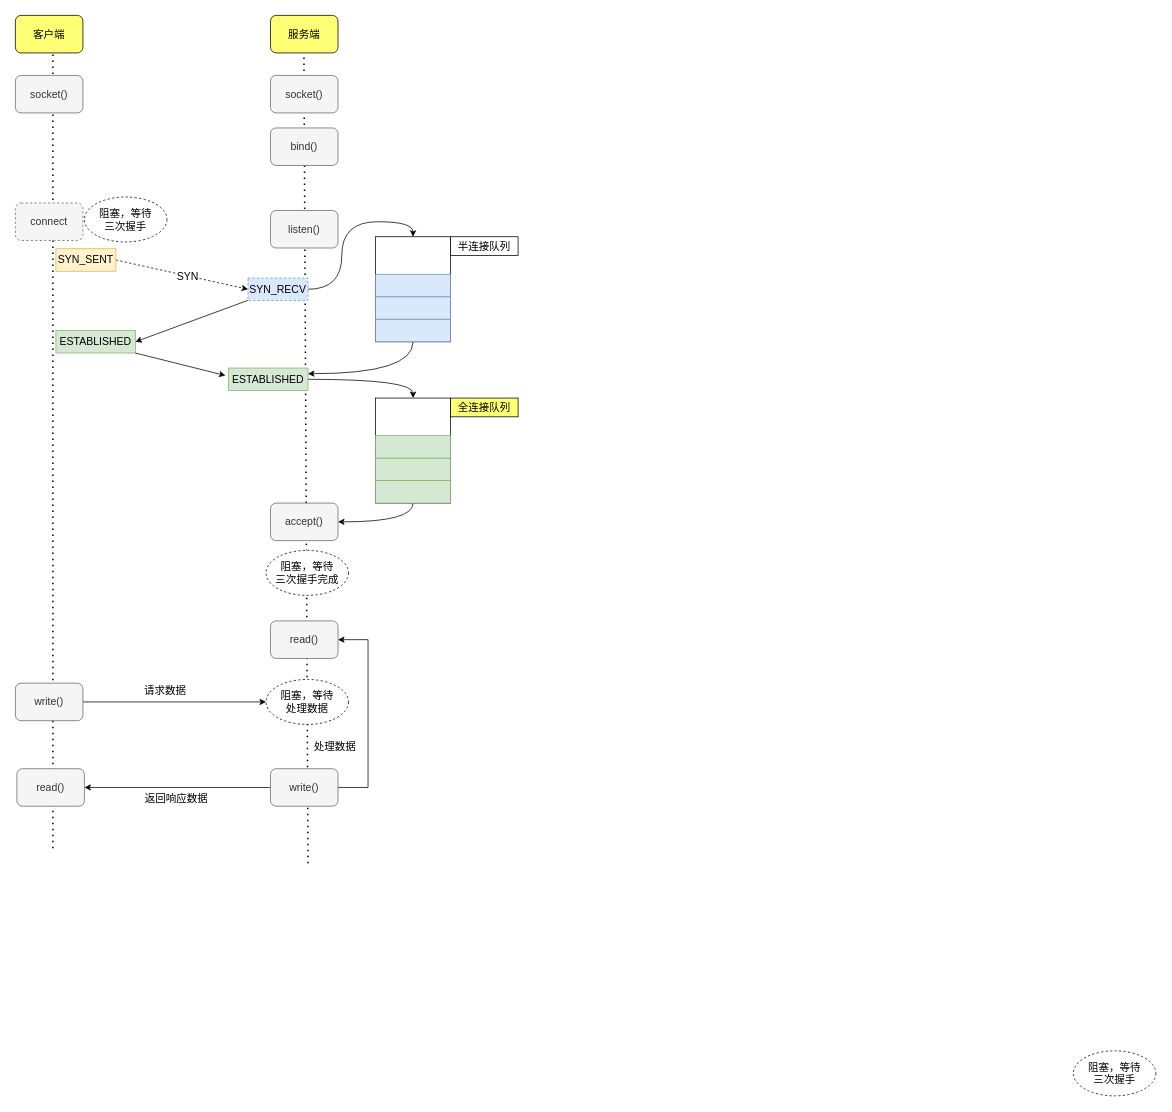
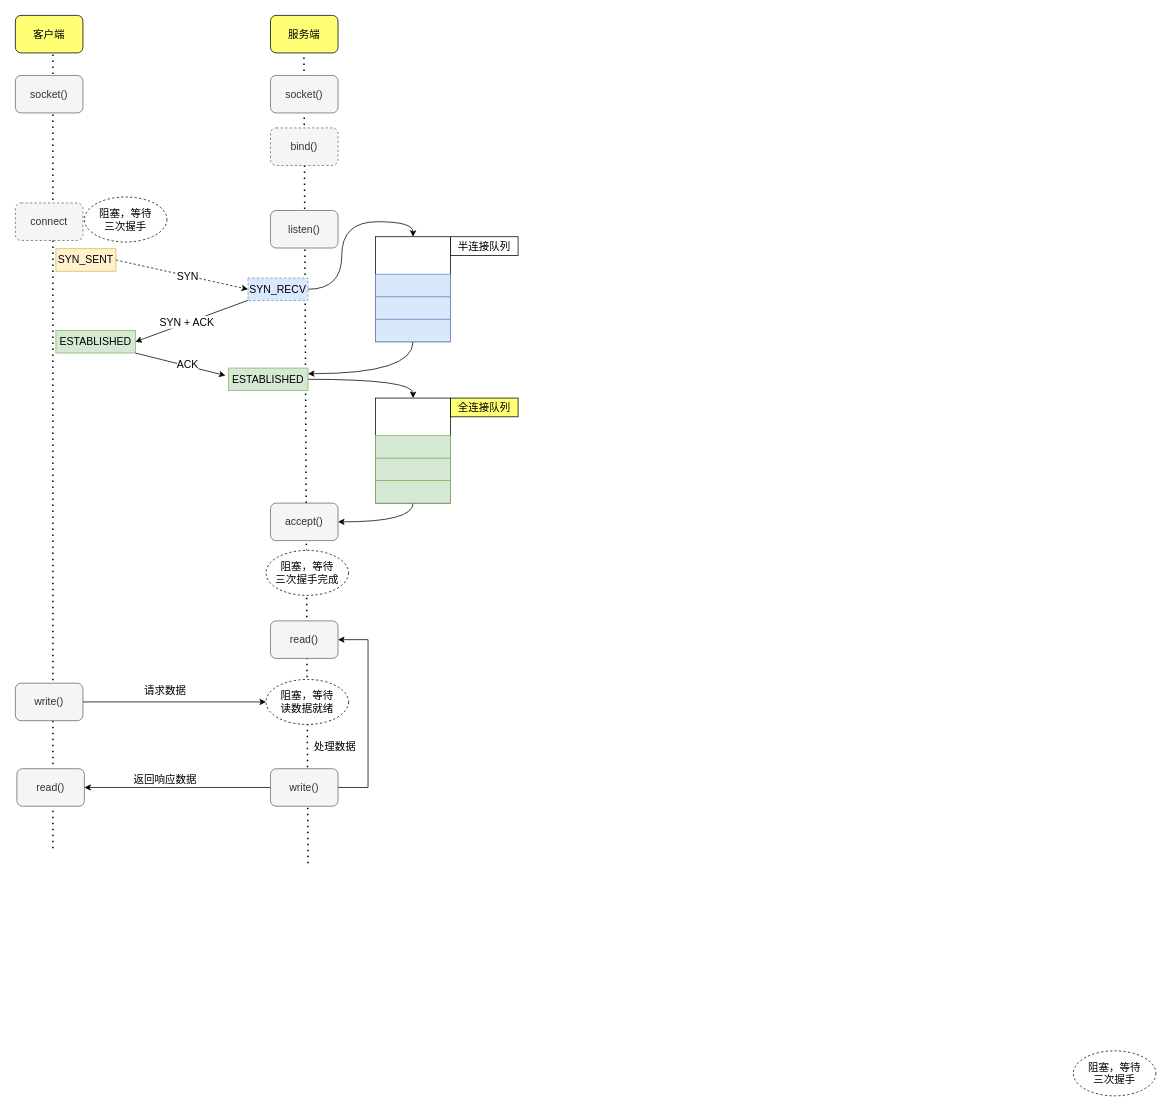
node "bind()": style solid -> dashed
node "SYN + ACK": added
node "ACK": added
node "阻塞，等待 处理数据": label "阻塞，等待 处理数据" -> "阻塞，等待 读数据就绪"
node "返回响应数据": moved (177, 798) -> (165, 780)
